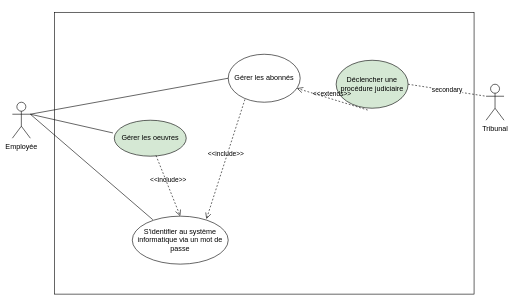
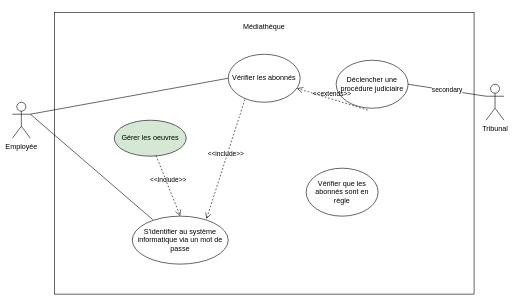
node "Médiathèque": added
node "Gérer les abonnés": label "Gérer les abonnés" -> "Vérifier les abonnés"
node "Déclencher une procédure judiciaire": fillcolor #d5e8d4 -> #ffffff
edge "Déclencher une procédure judiciaire" -- "Tribunal": style dashed -> solid
edge "Employée" -- "Gérer les oeuvres": removed
node "Vérifier que les abonnés sont en règle": added
